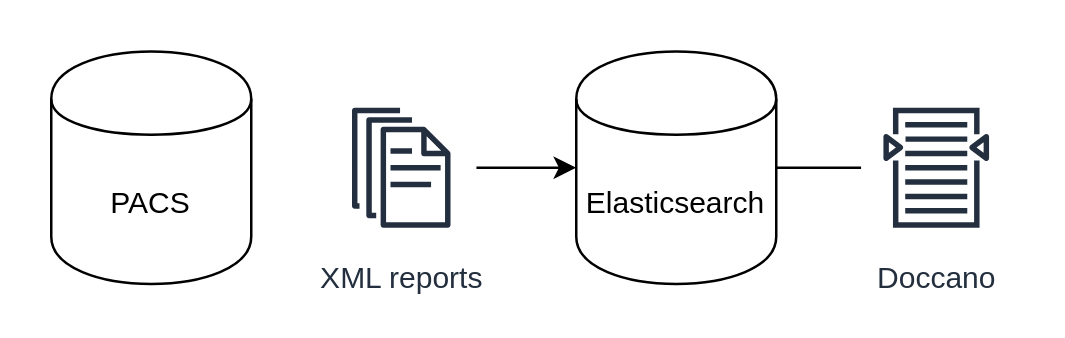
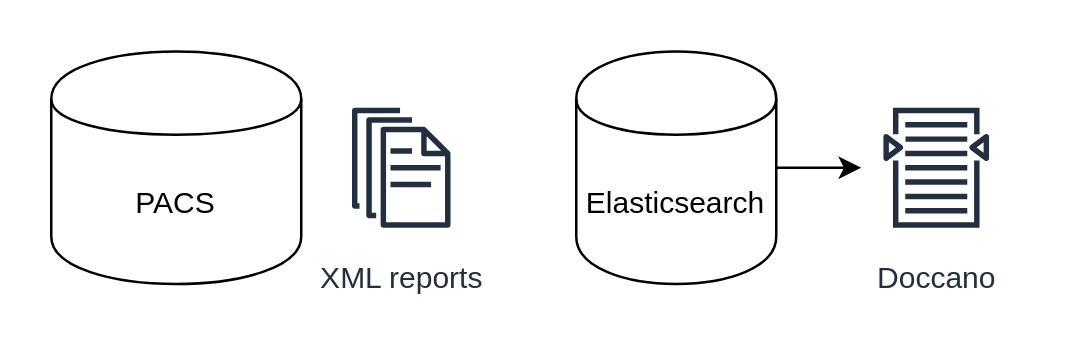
node "PACS": size 200x233 -> 250x233
edge "XML reports" -> "Elasticsearch": removed
edge "Elasticsearch" -- "Doccano": arrowhead none -> classic
